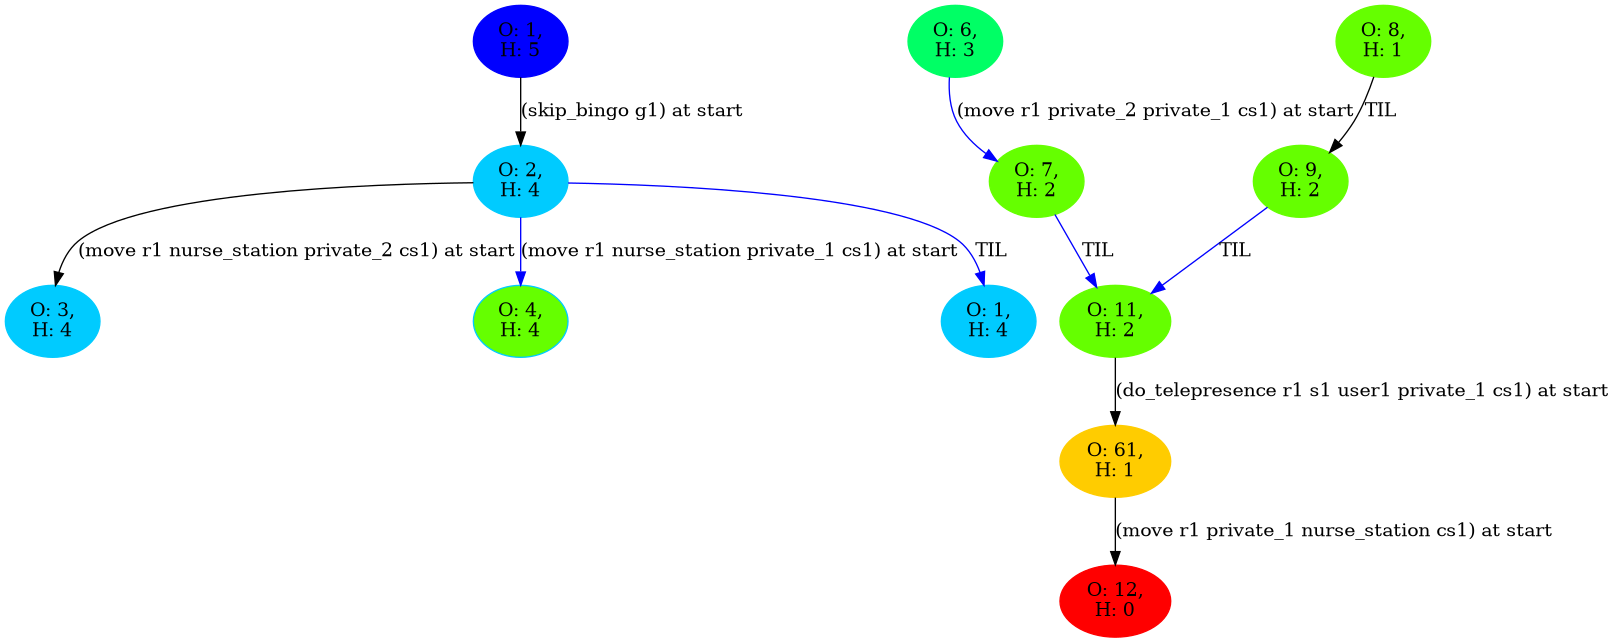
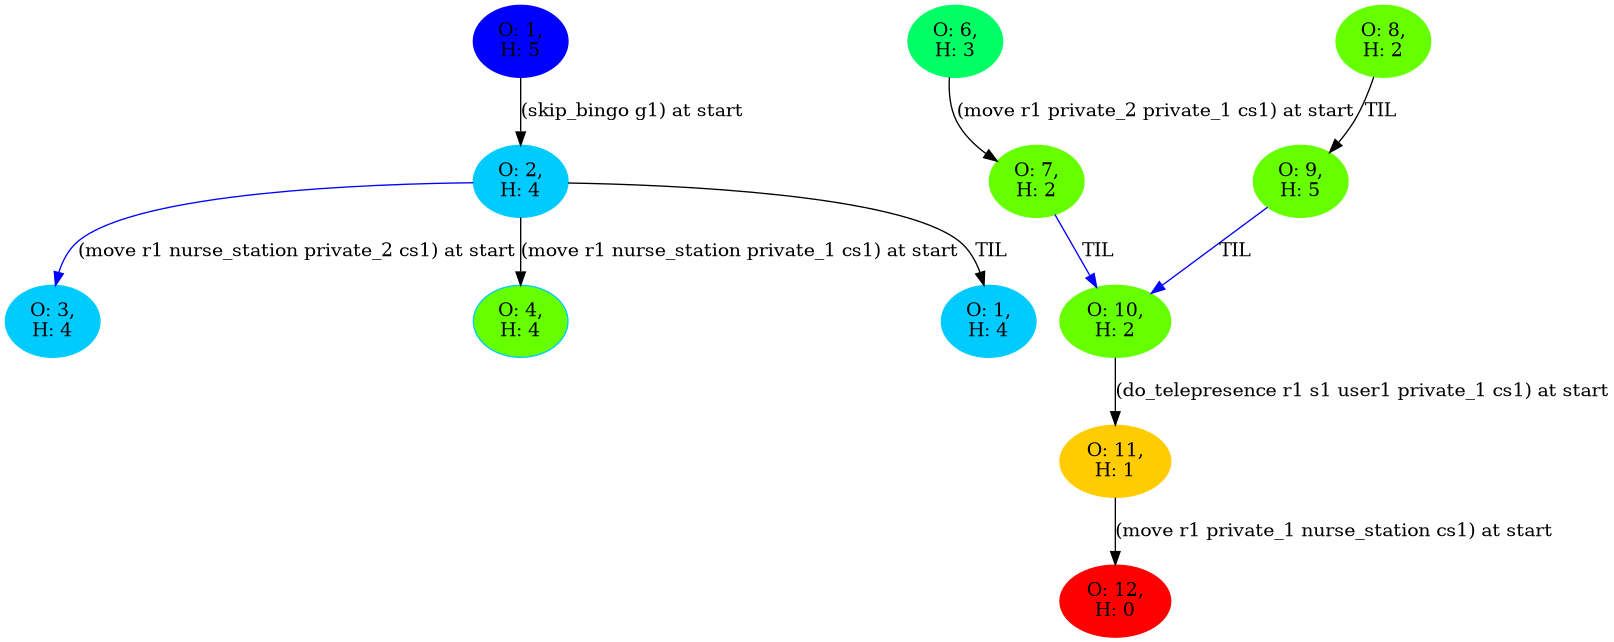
node "O: 8, H: 1": label "O: 8, H: 1" -> "O: 8, H: 2"
edge "O: 6, H: 3" -> "O: 7, H: 2": color blue -> black
node "O: 9, H: 2": label "O: 9, H: 2" -> "O: 9, H: 5"
edge "O: 2, H: 4" -> "O: 3, H: 4": color black -> blue
edge "O: 2, H: 4" -> "O: 1, H: 4": color blue -> black
edge "O: 2, H: 4" -> "O: 4, H: 4": color blue -> black
node "O: 11, H: 2": label "O: 11, H: 2" -> "O: 10, H: 2"
node "O: 61, H: 1": label "O: 61, H: 1" -> "O: 11, H: 1"
